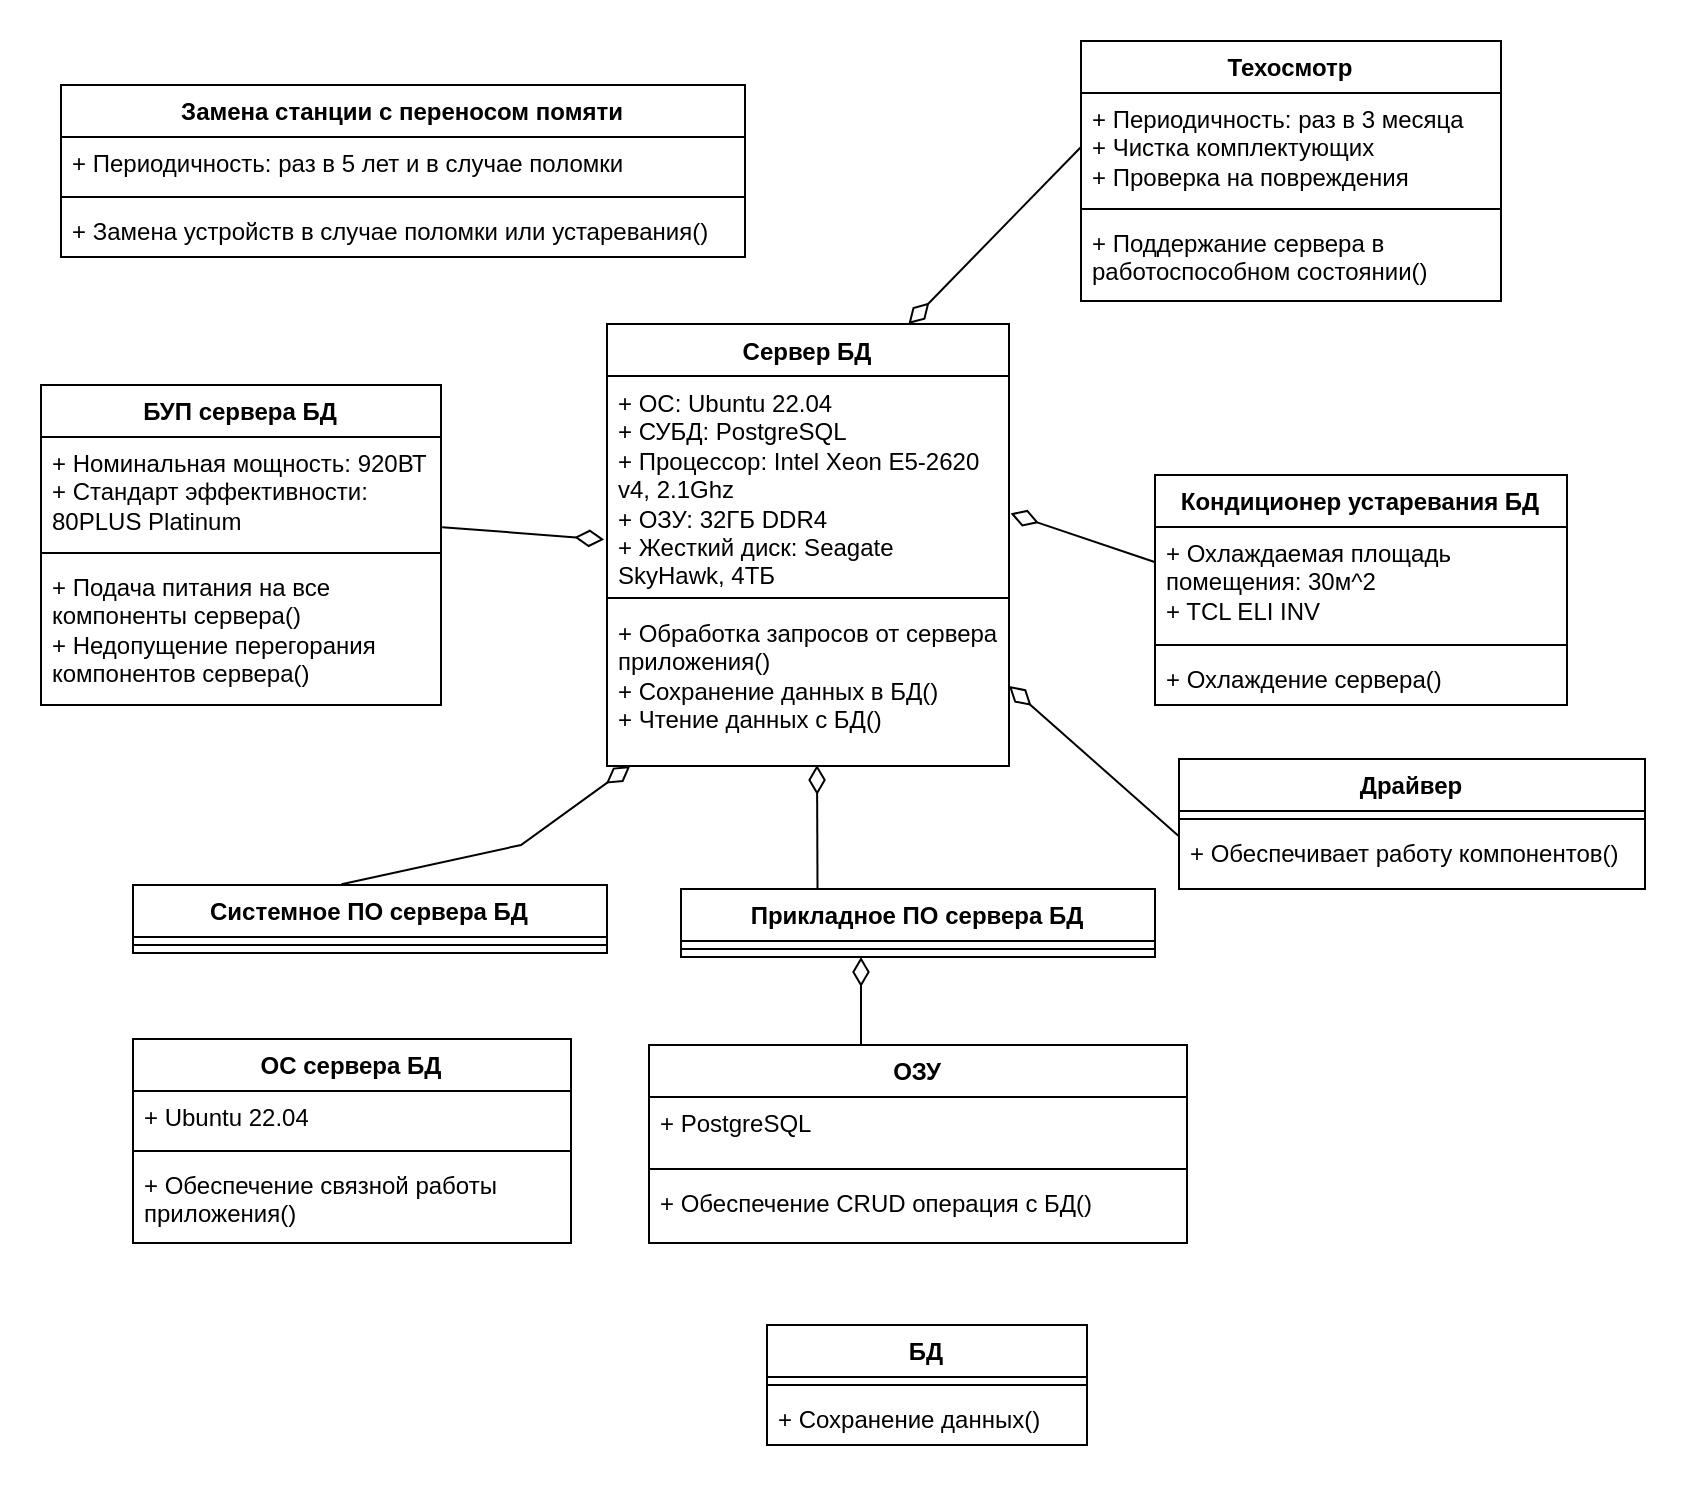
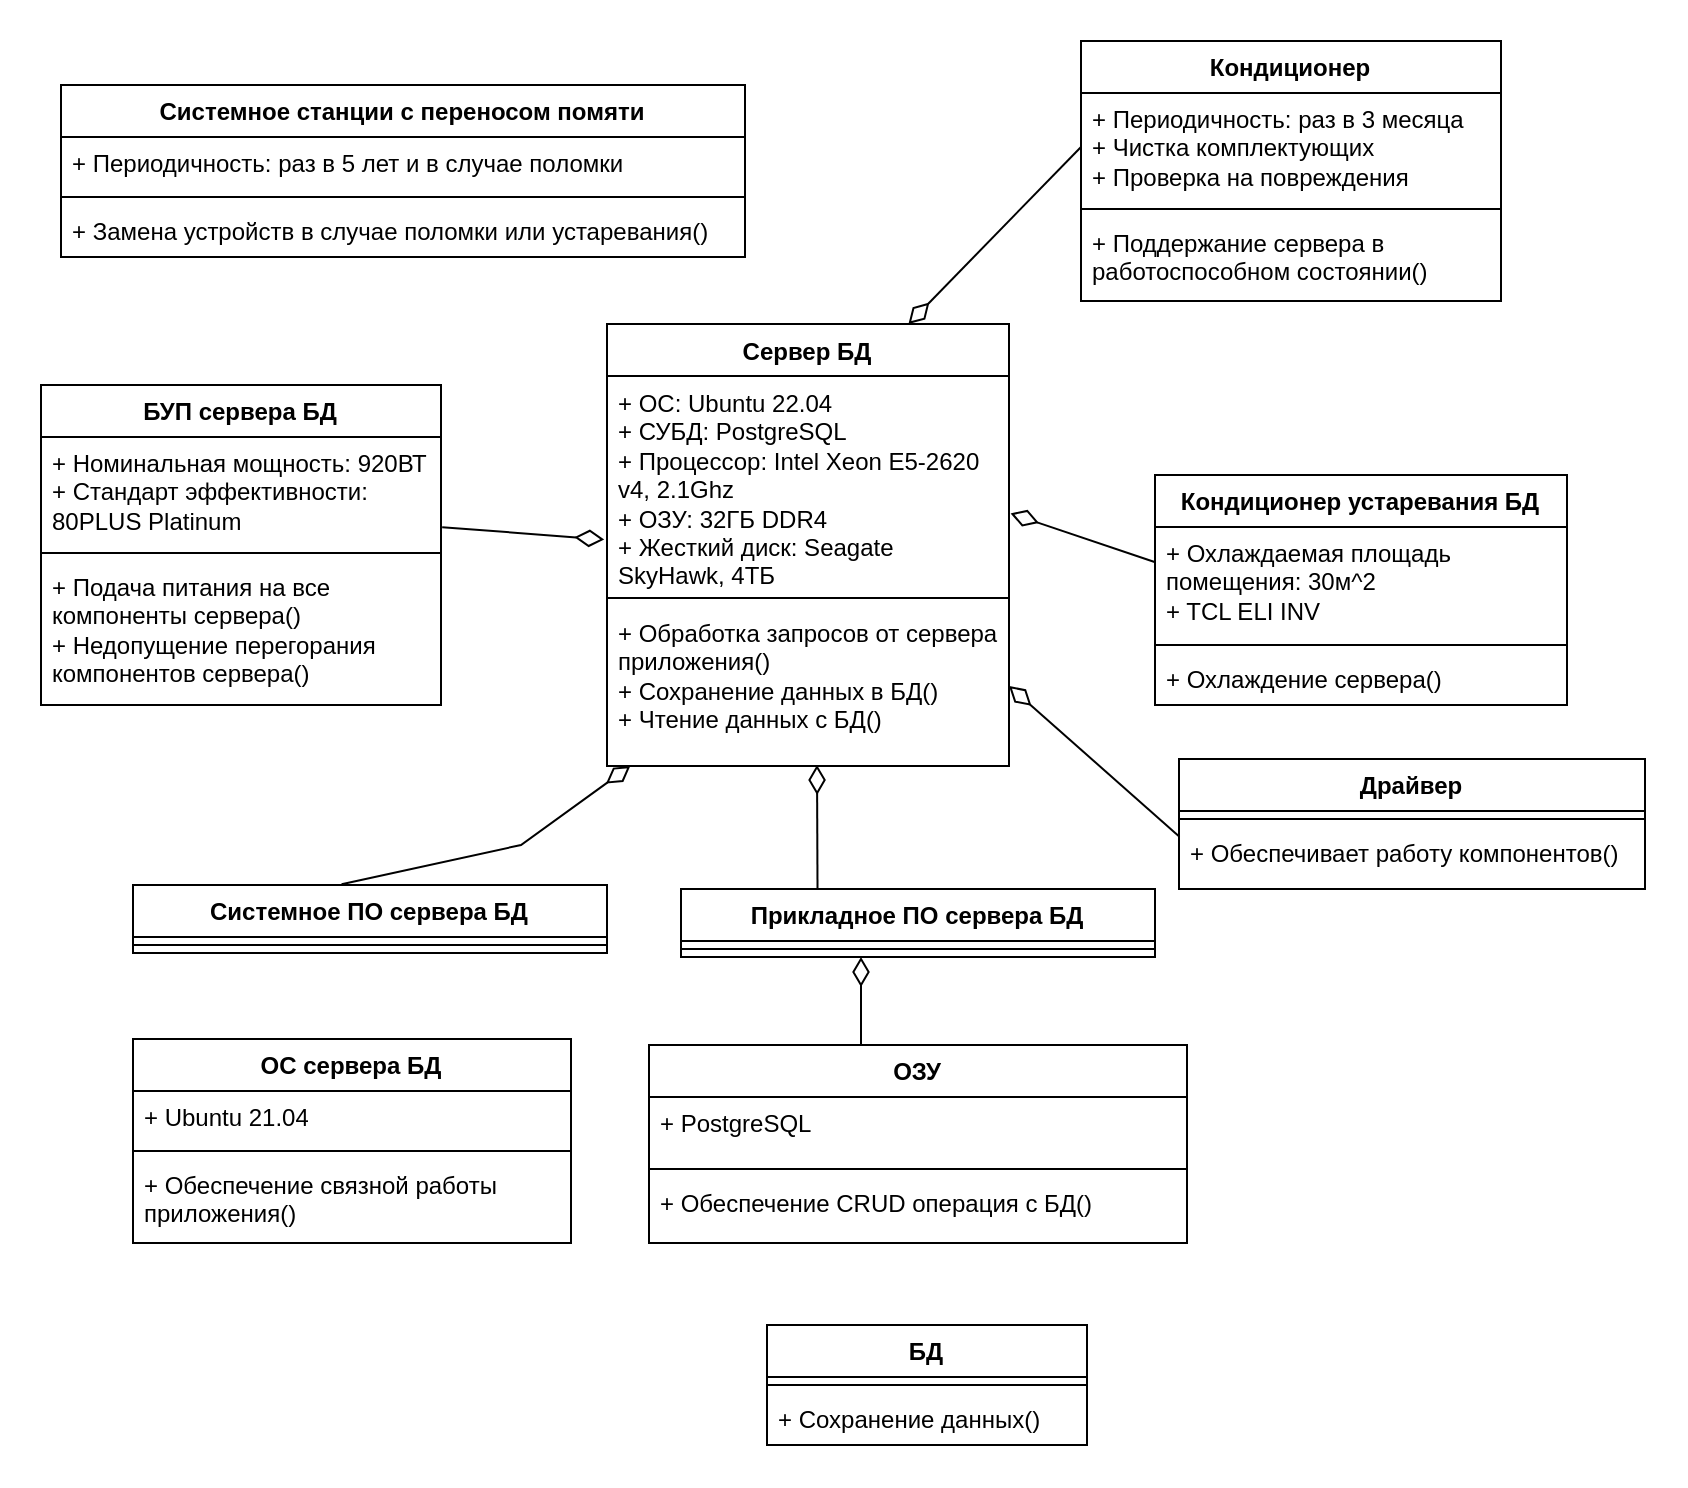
node "Техосмотр": label "Техосмотр" -> "Кондиционер"
node "Замена станции с переносом помяти": label "Замена станции с переносом помяти" -> "Системное станции с переносом помяти"
node "+ Ubuntu 22.04": label "+ Ubuntu 22.04" -> "+ Ubuntu 21.04"
